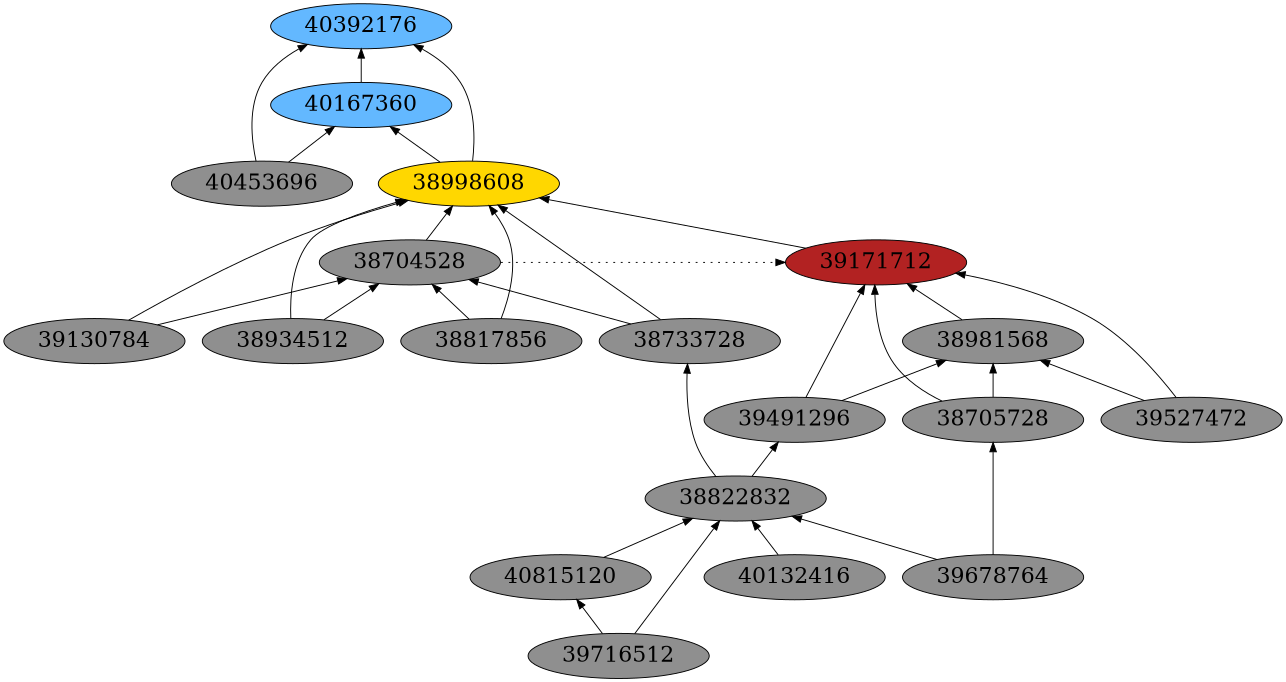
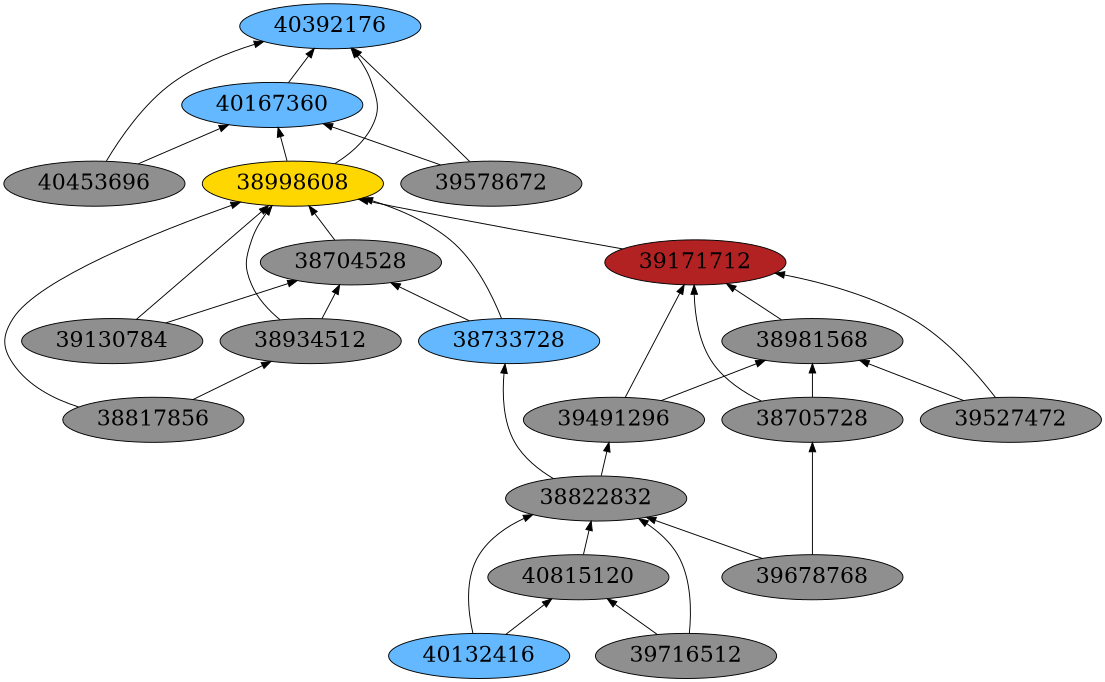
node "39578672": added
edge "38704528" -> "39171712": removed
edge "38817856" -> "38704528": now "38817856" -> "38934512"
node "38733728": fillcolor grey56 -> steelblue1
node "40132416": fillcolor grey56 -> steelblue1
node "39678764": label "39678764" -> "39678768"
edge "40132416" -> "40815120": added
